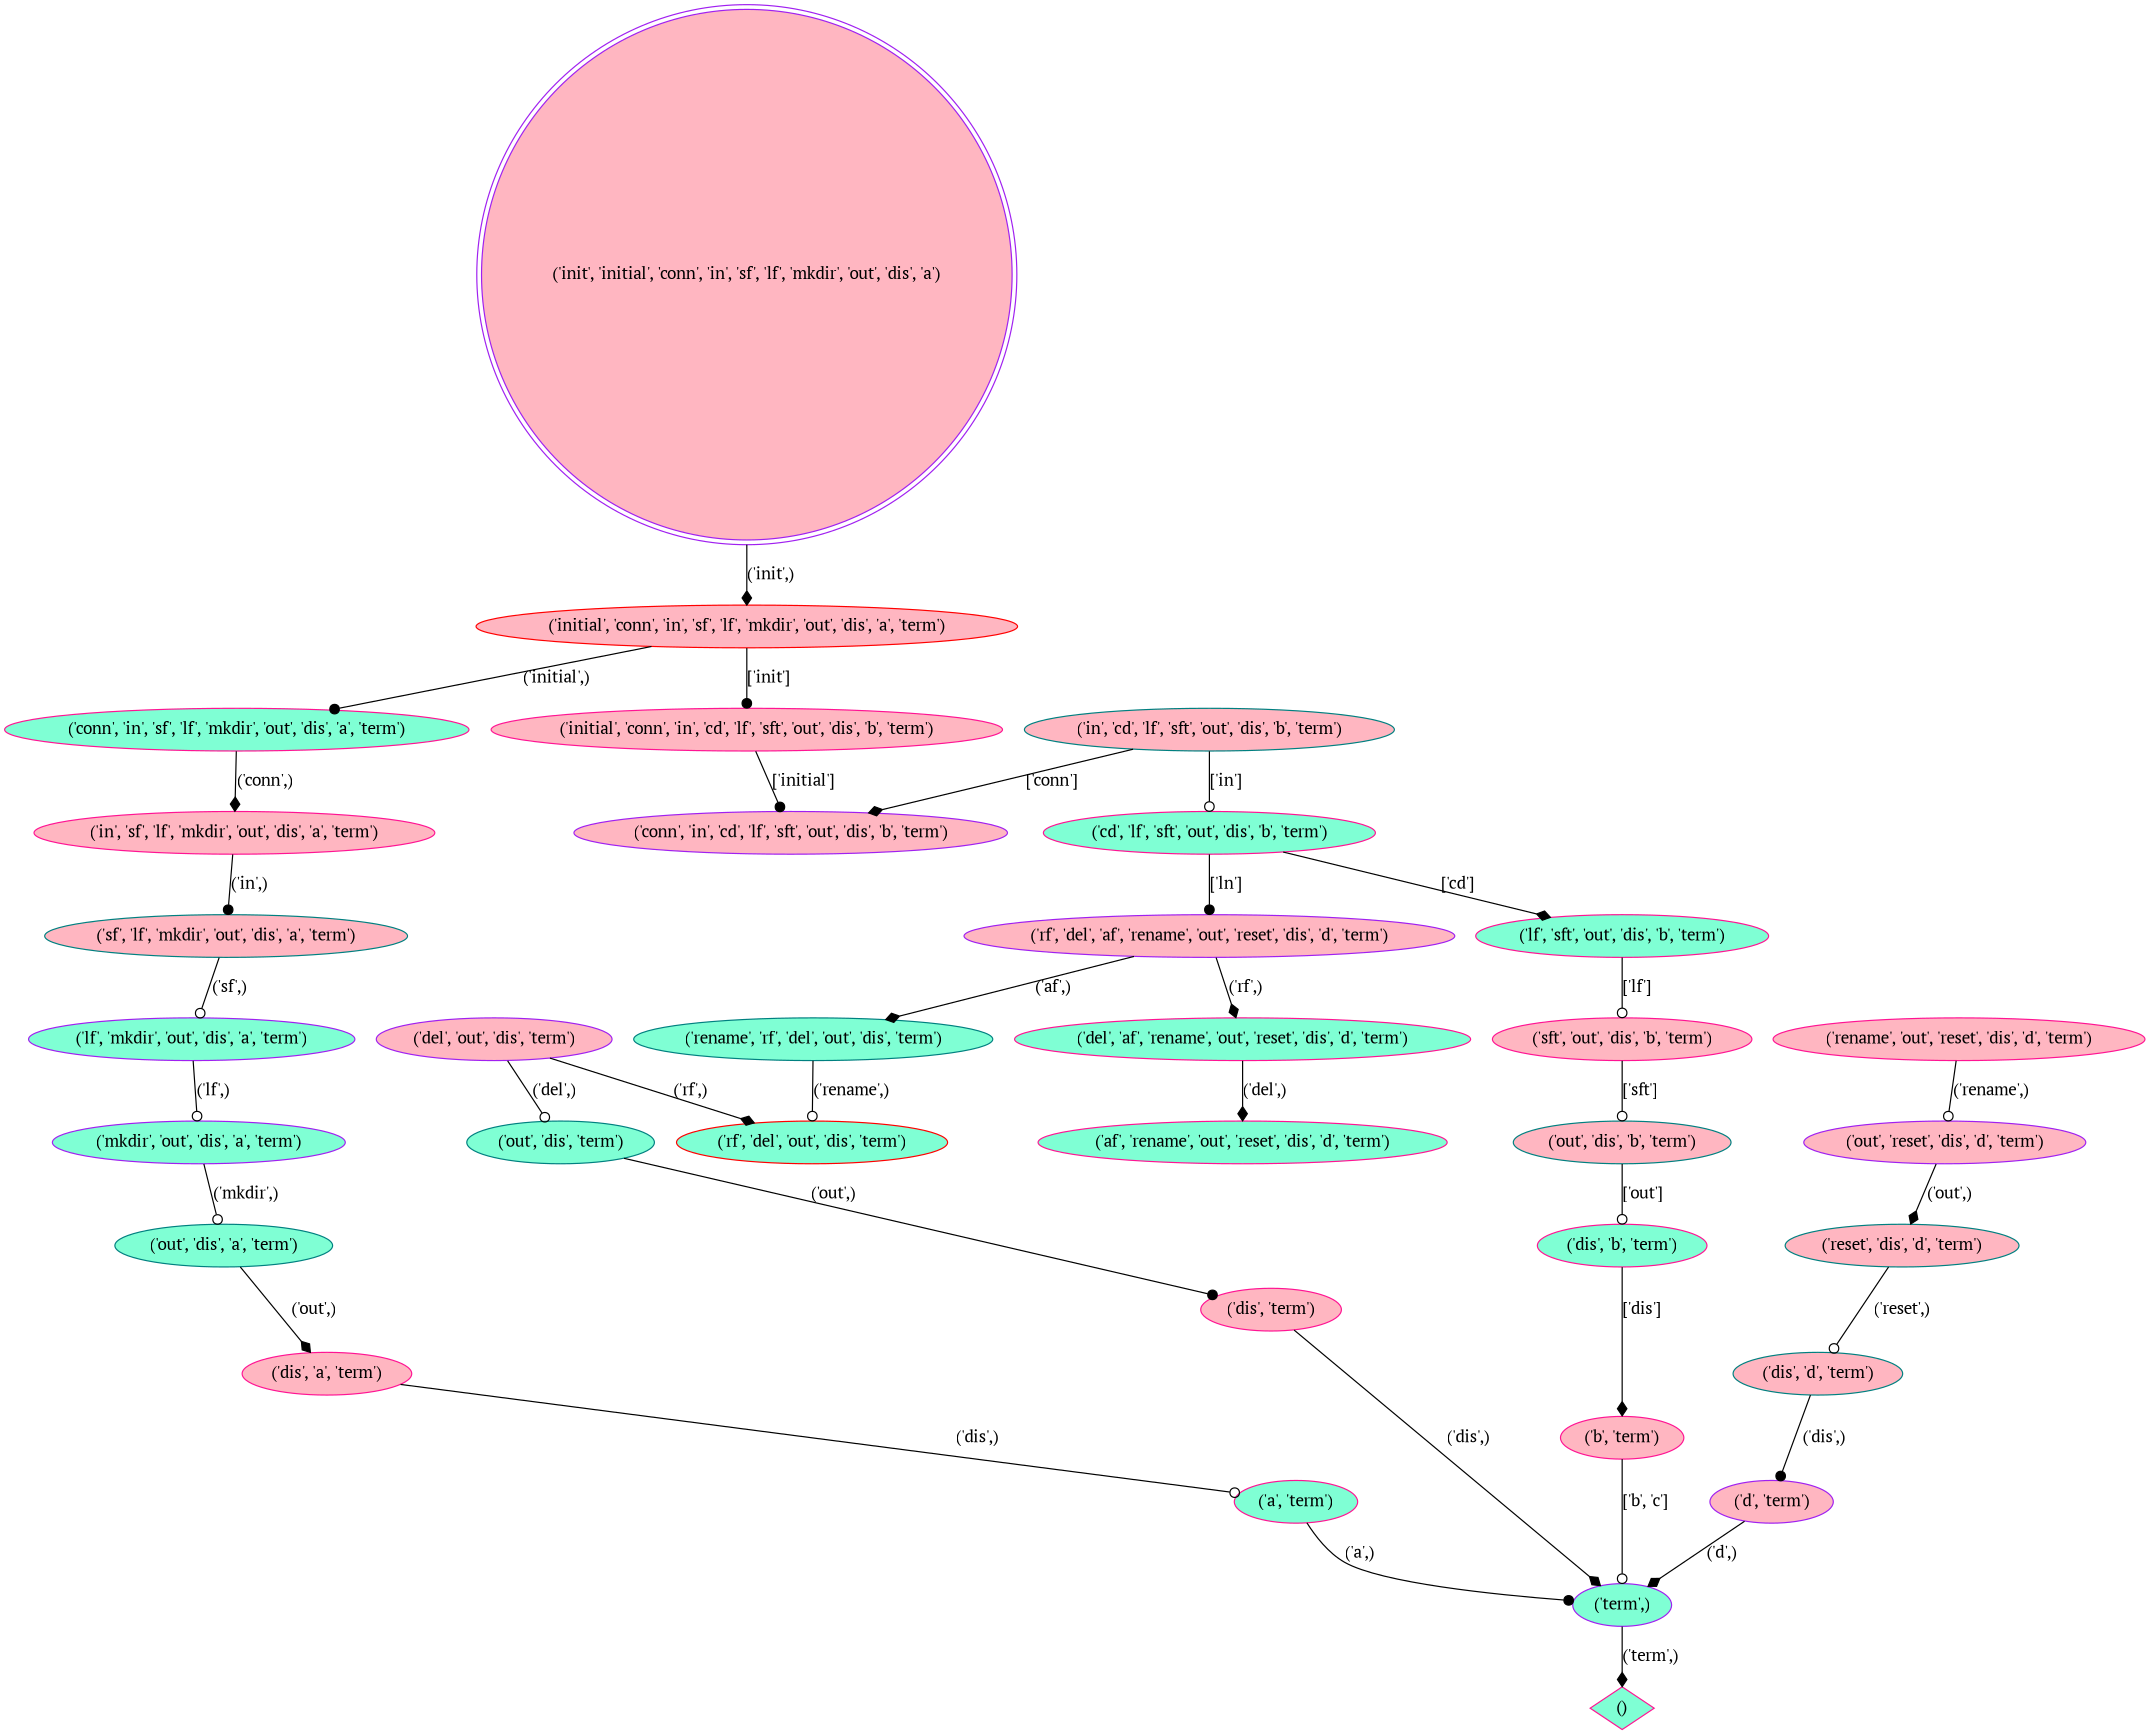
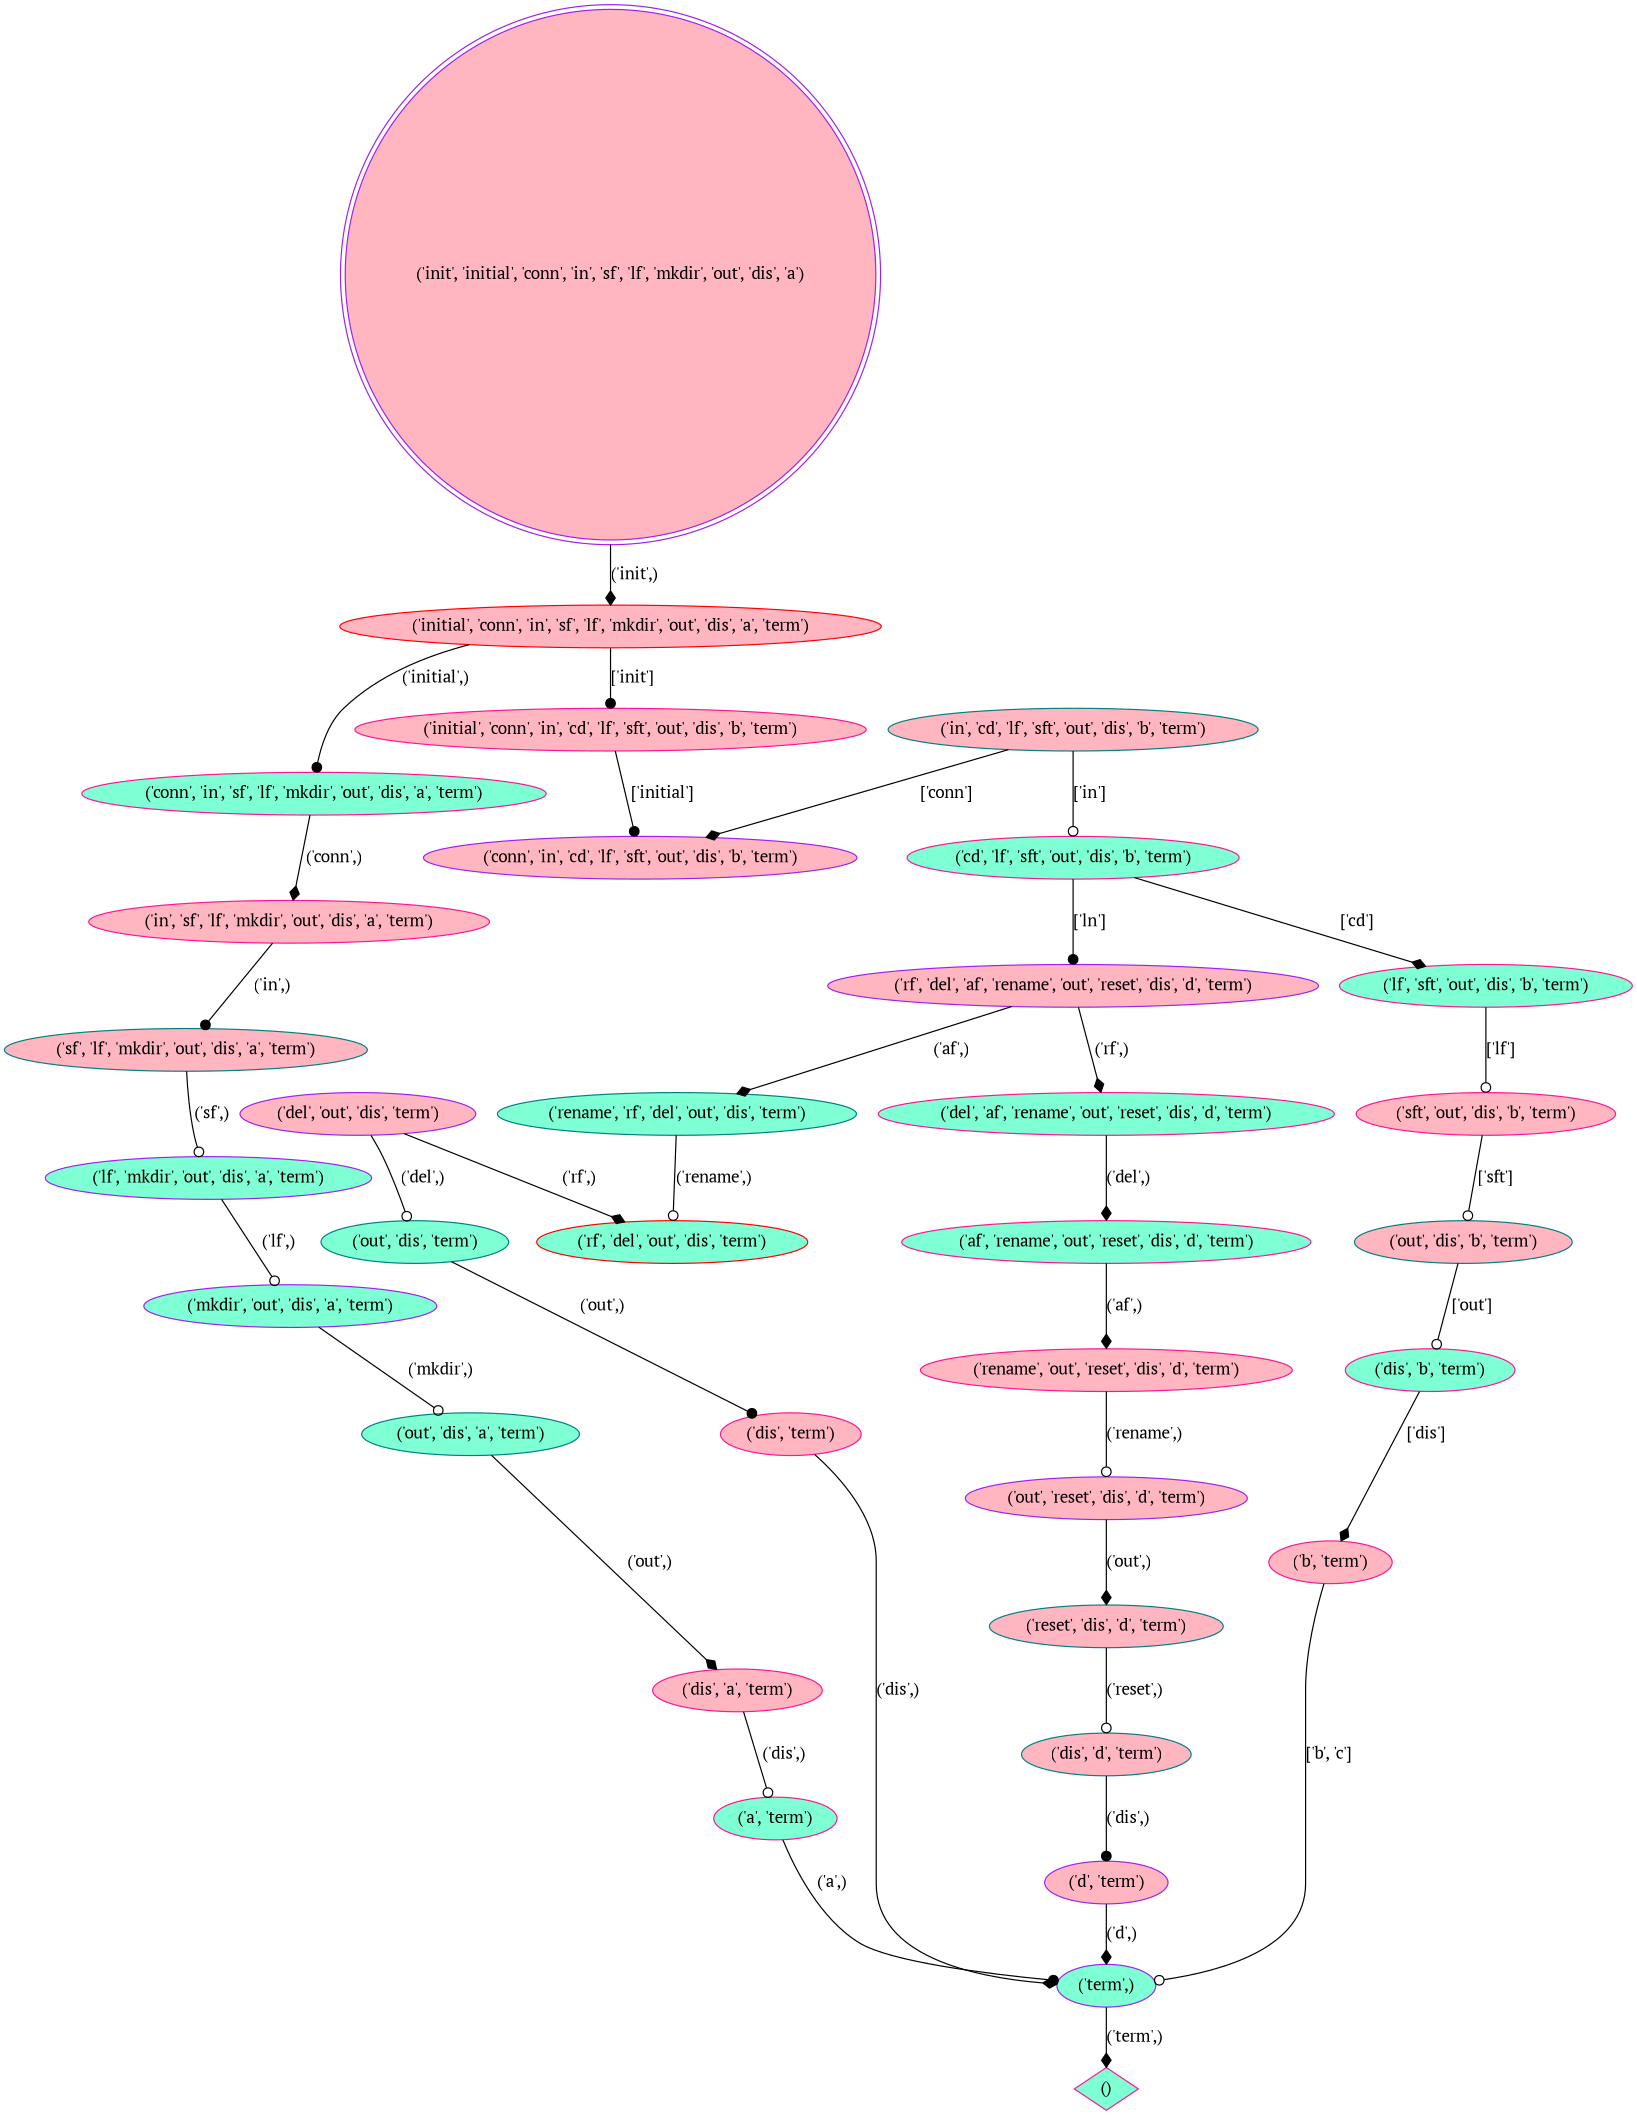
edge "('af', 'rename', 'out', 'reset', 'dis', 'd', 'term')" -> "('rename', 'out', 'reset', 'dis', 'd', 'term')": added, label "('af',)"
